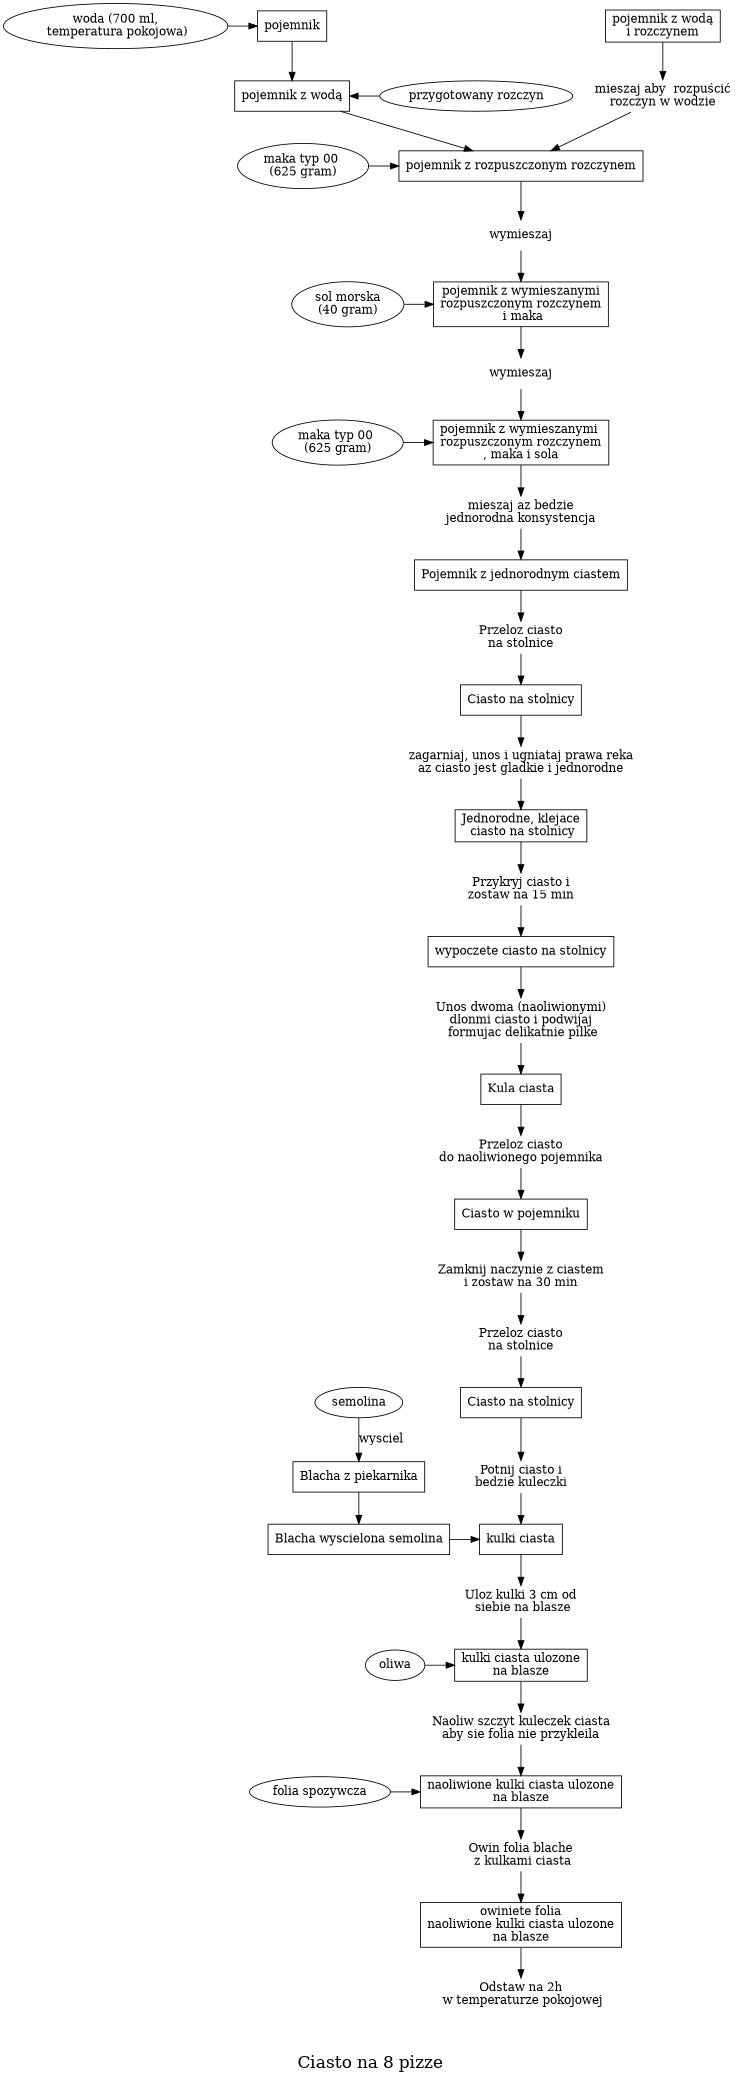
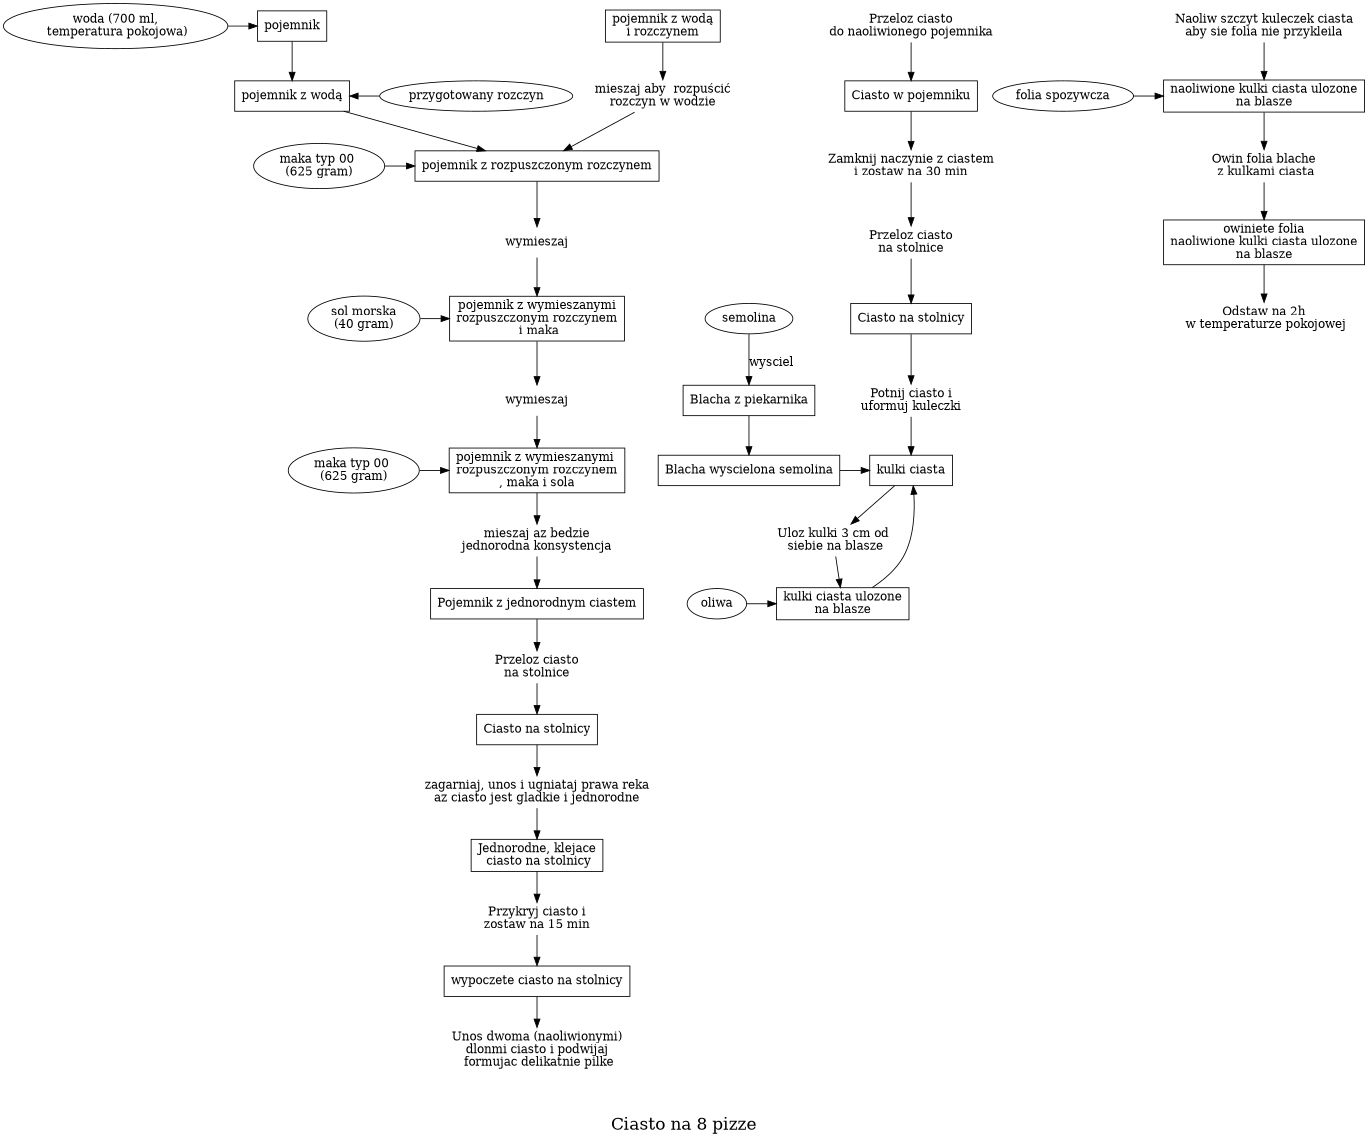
node "Kula ciasta": removed
node "Potnij ciasto i bedzie kuleczki": label "Potnij ciasto i bedzie kuleczki" -> "Potnij ciasto i uformuj kuleczki"
edge "kulki ciasta ulozone na blasze" -> "Naoliw szczyt kuleczek ciasta aby sie folia nie przykleila": now "kulki ciasta ulozone na blasze" -> "kulki ciasta"
